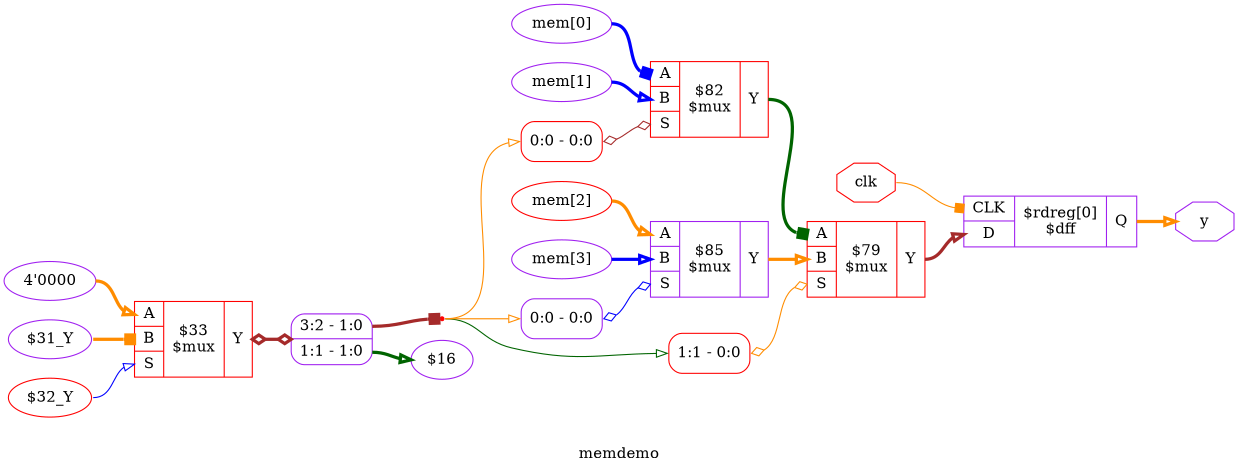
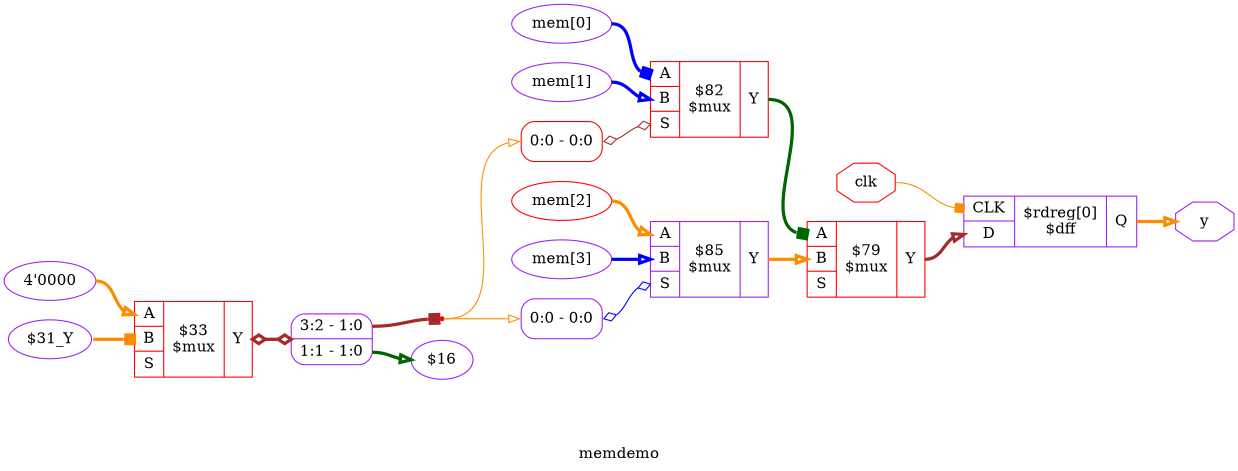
node "1:1 - 0:0": removed
node "$32_Y": removed
